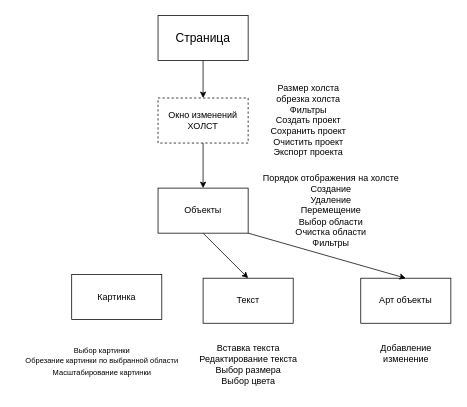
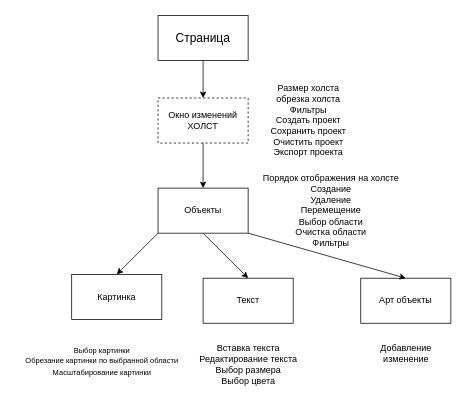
edge "Объекты" -> "Картинка": added
